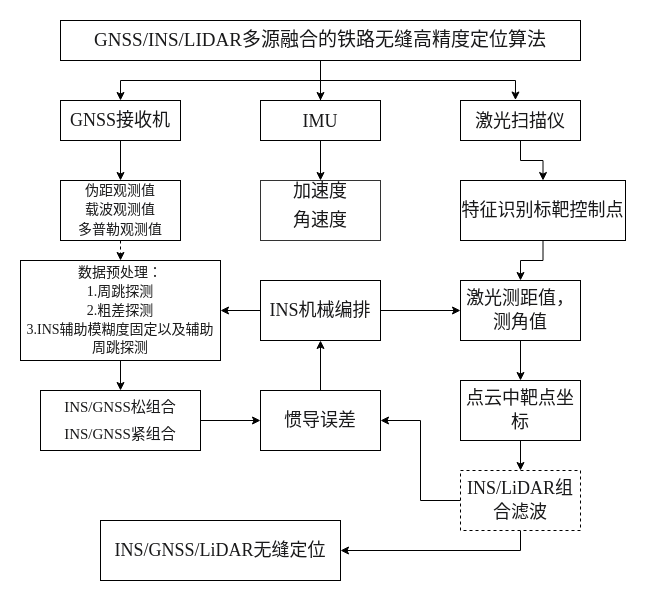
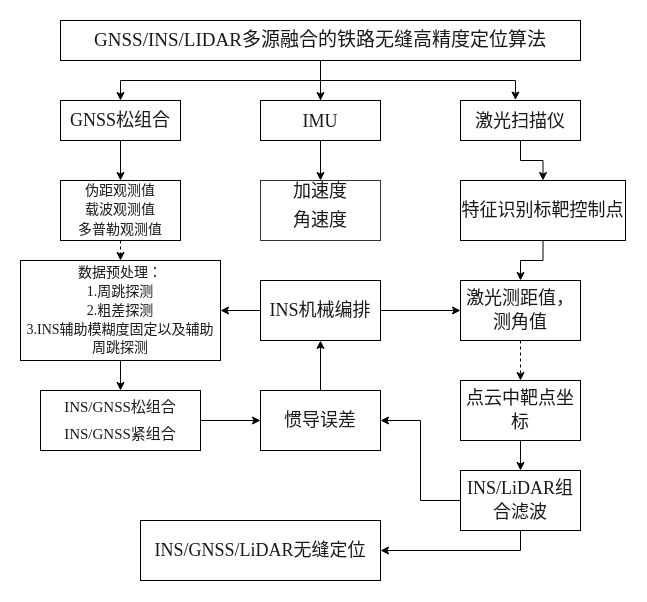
node "GNSS接收机": label "GNSS接收机" -> "GNSS松组合"
edge "激光测距值，测角值" -> "点云中靶点坐标": style solid -> dashed
node "INS/LiDAR组合滤波": style dashed -> solid
node "INS/GNSS/LiDAR无缝定位": moved (221, 551) -> (261, 551)
